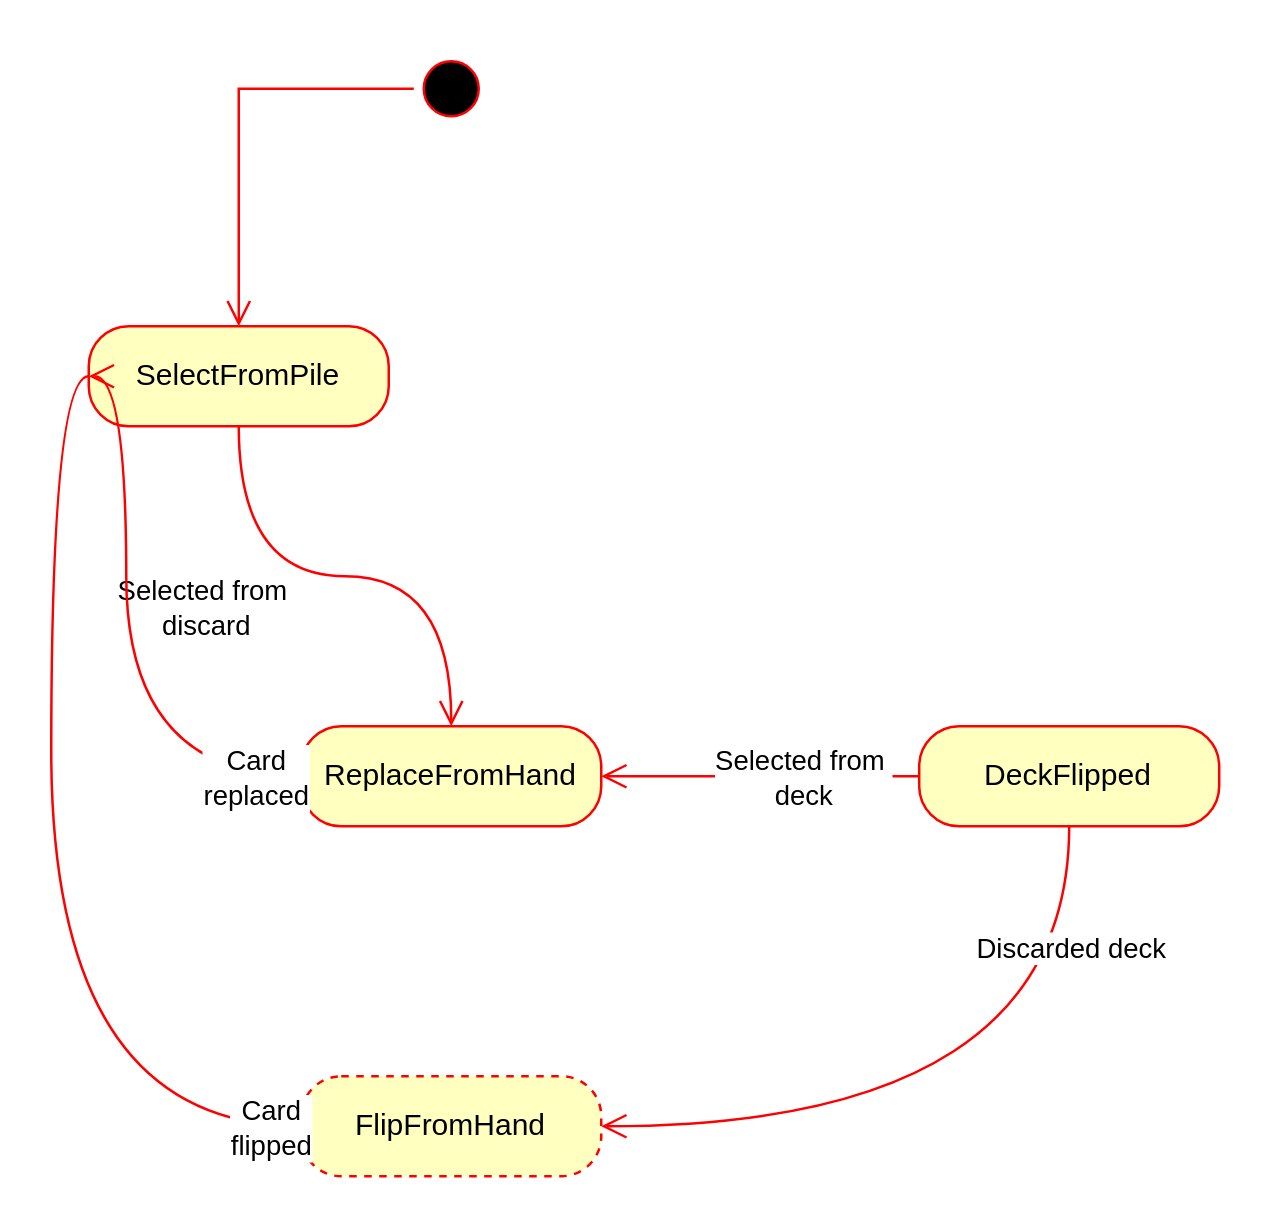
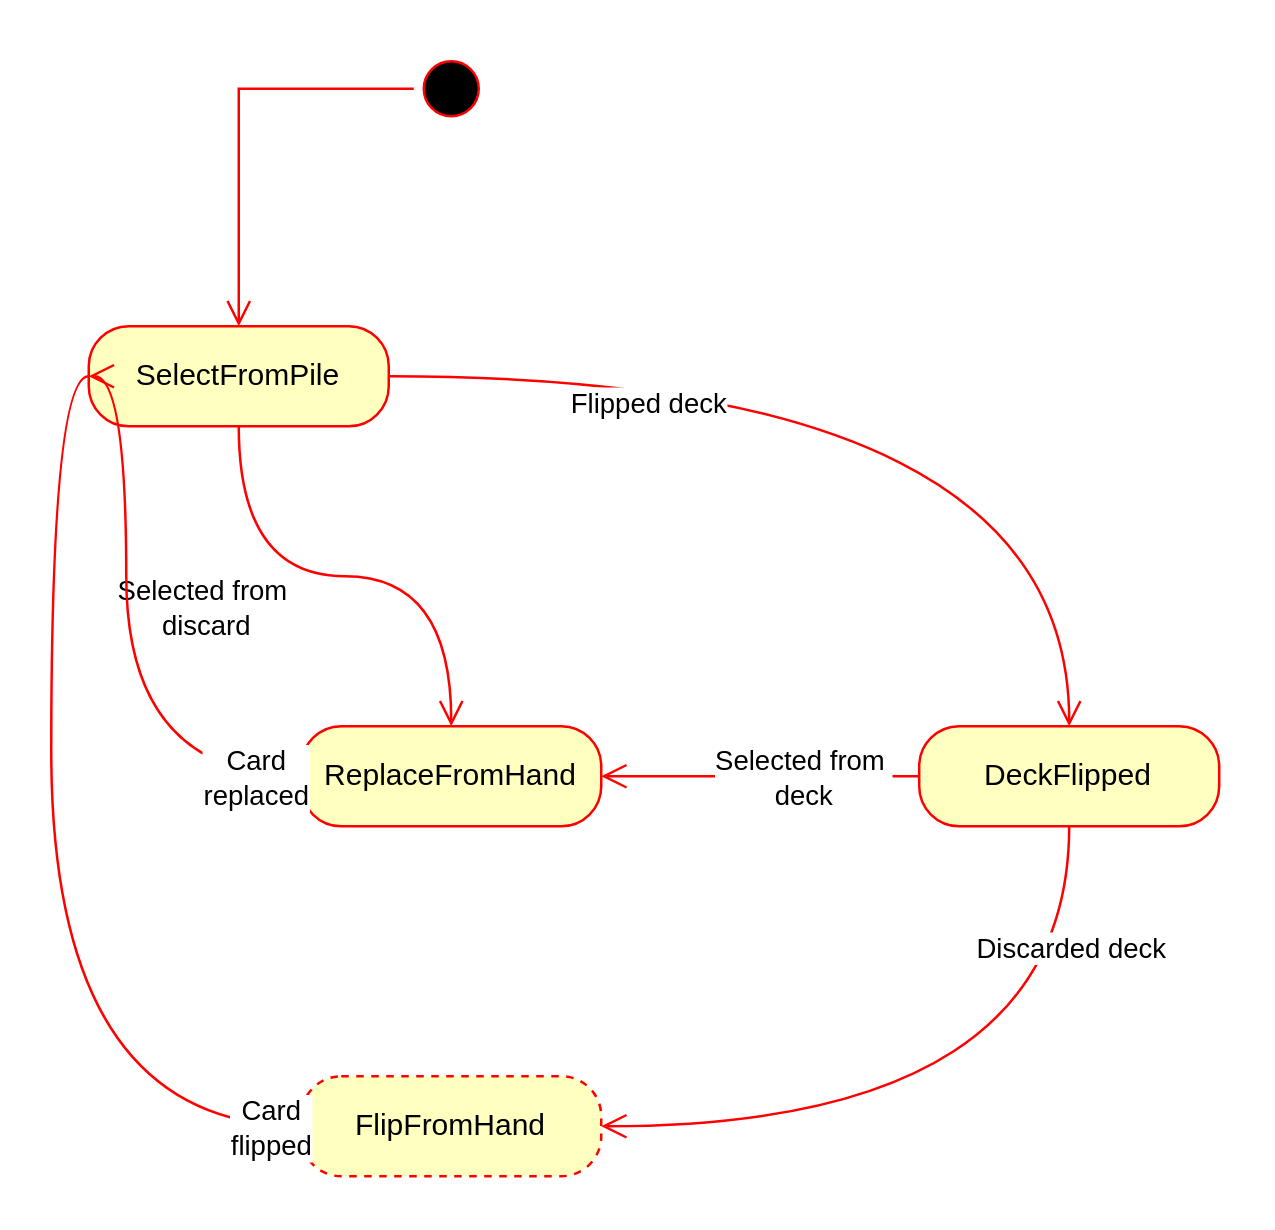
edge "SelectFromPile" -> "DeckFlipped": added, label "Flipped deck"
